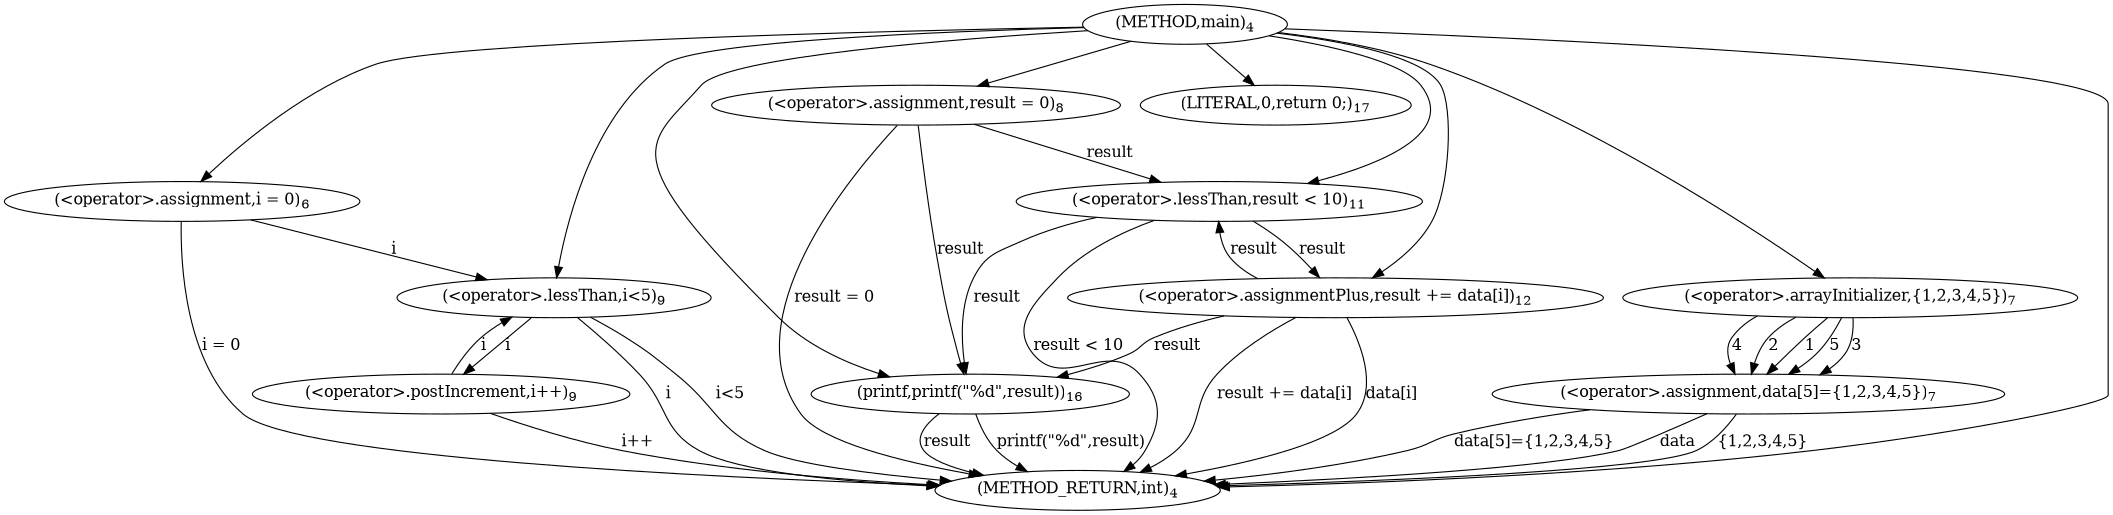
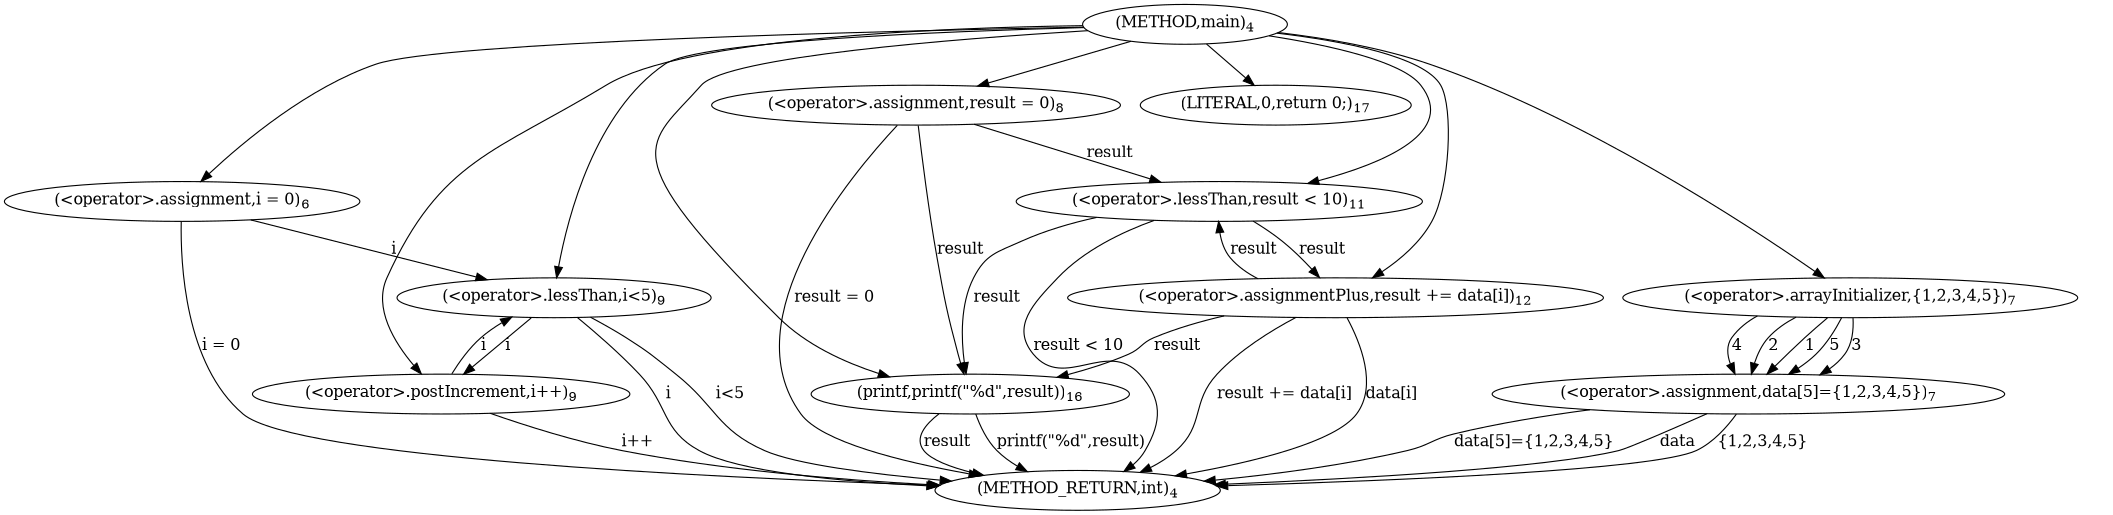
edge "(METHOD,main)" -> "(METHOD_RETURN,int)": now "(METHOD,main)" -> "(<operator>.postIncrement,i++)"
